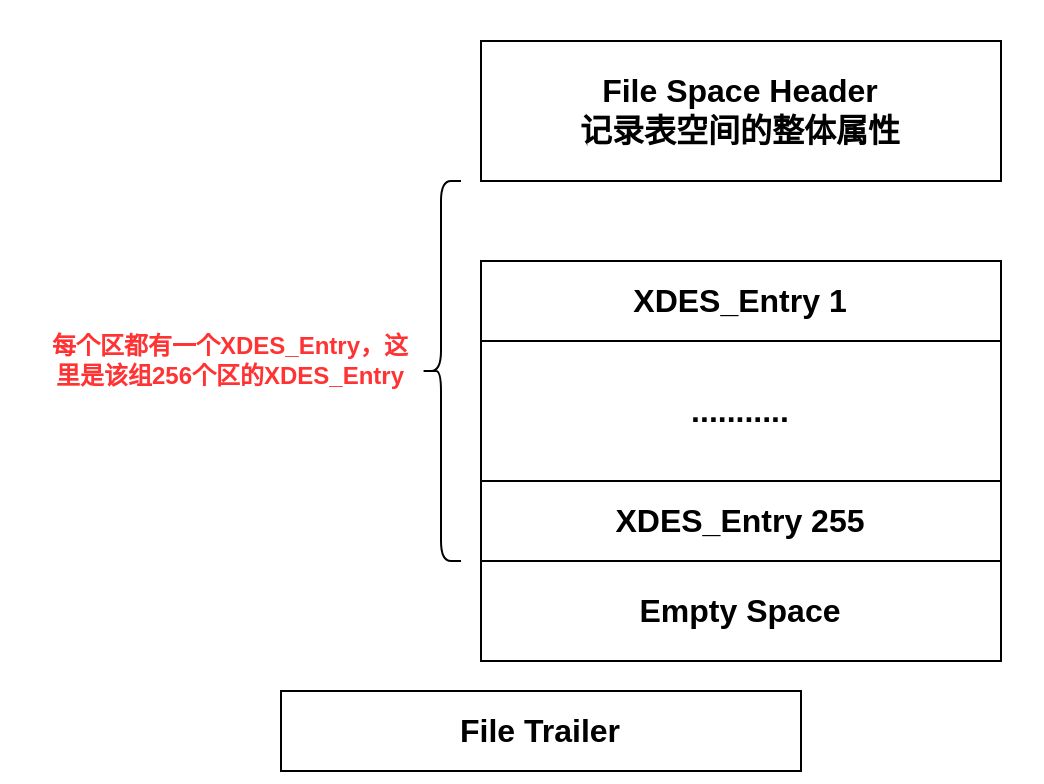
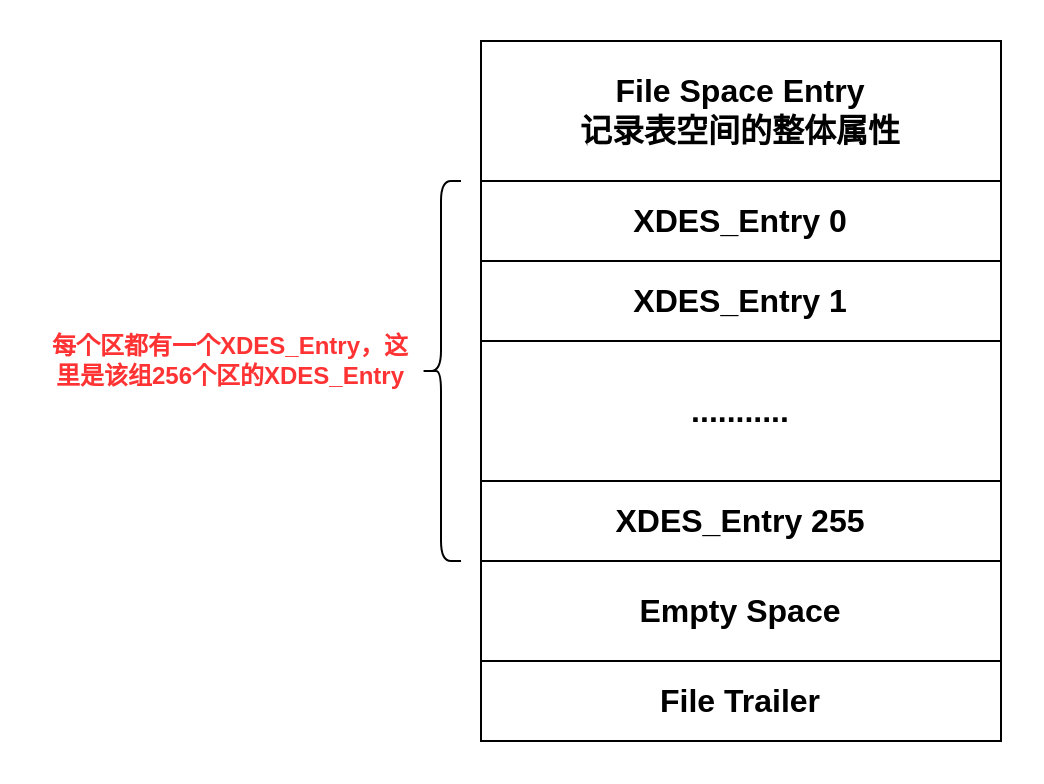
node "File Space Header 记录表空间的整体属性": label "File Space Header 记录表空间的整体属性" -> "File Space Entry 记录表空间的整体属性"
node "XDES_Entry 0": added
node "File Trailer": moved (541, 731) -> (741, 701)
